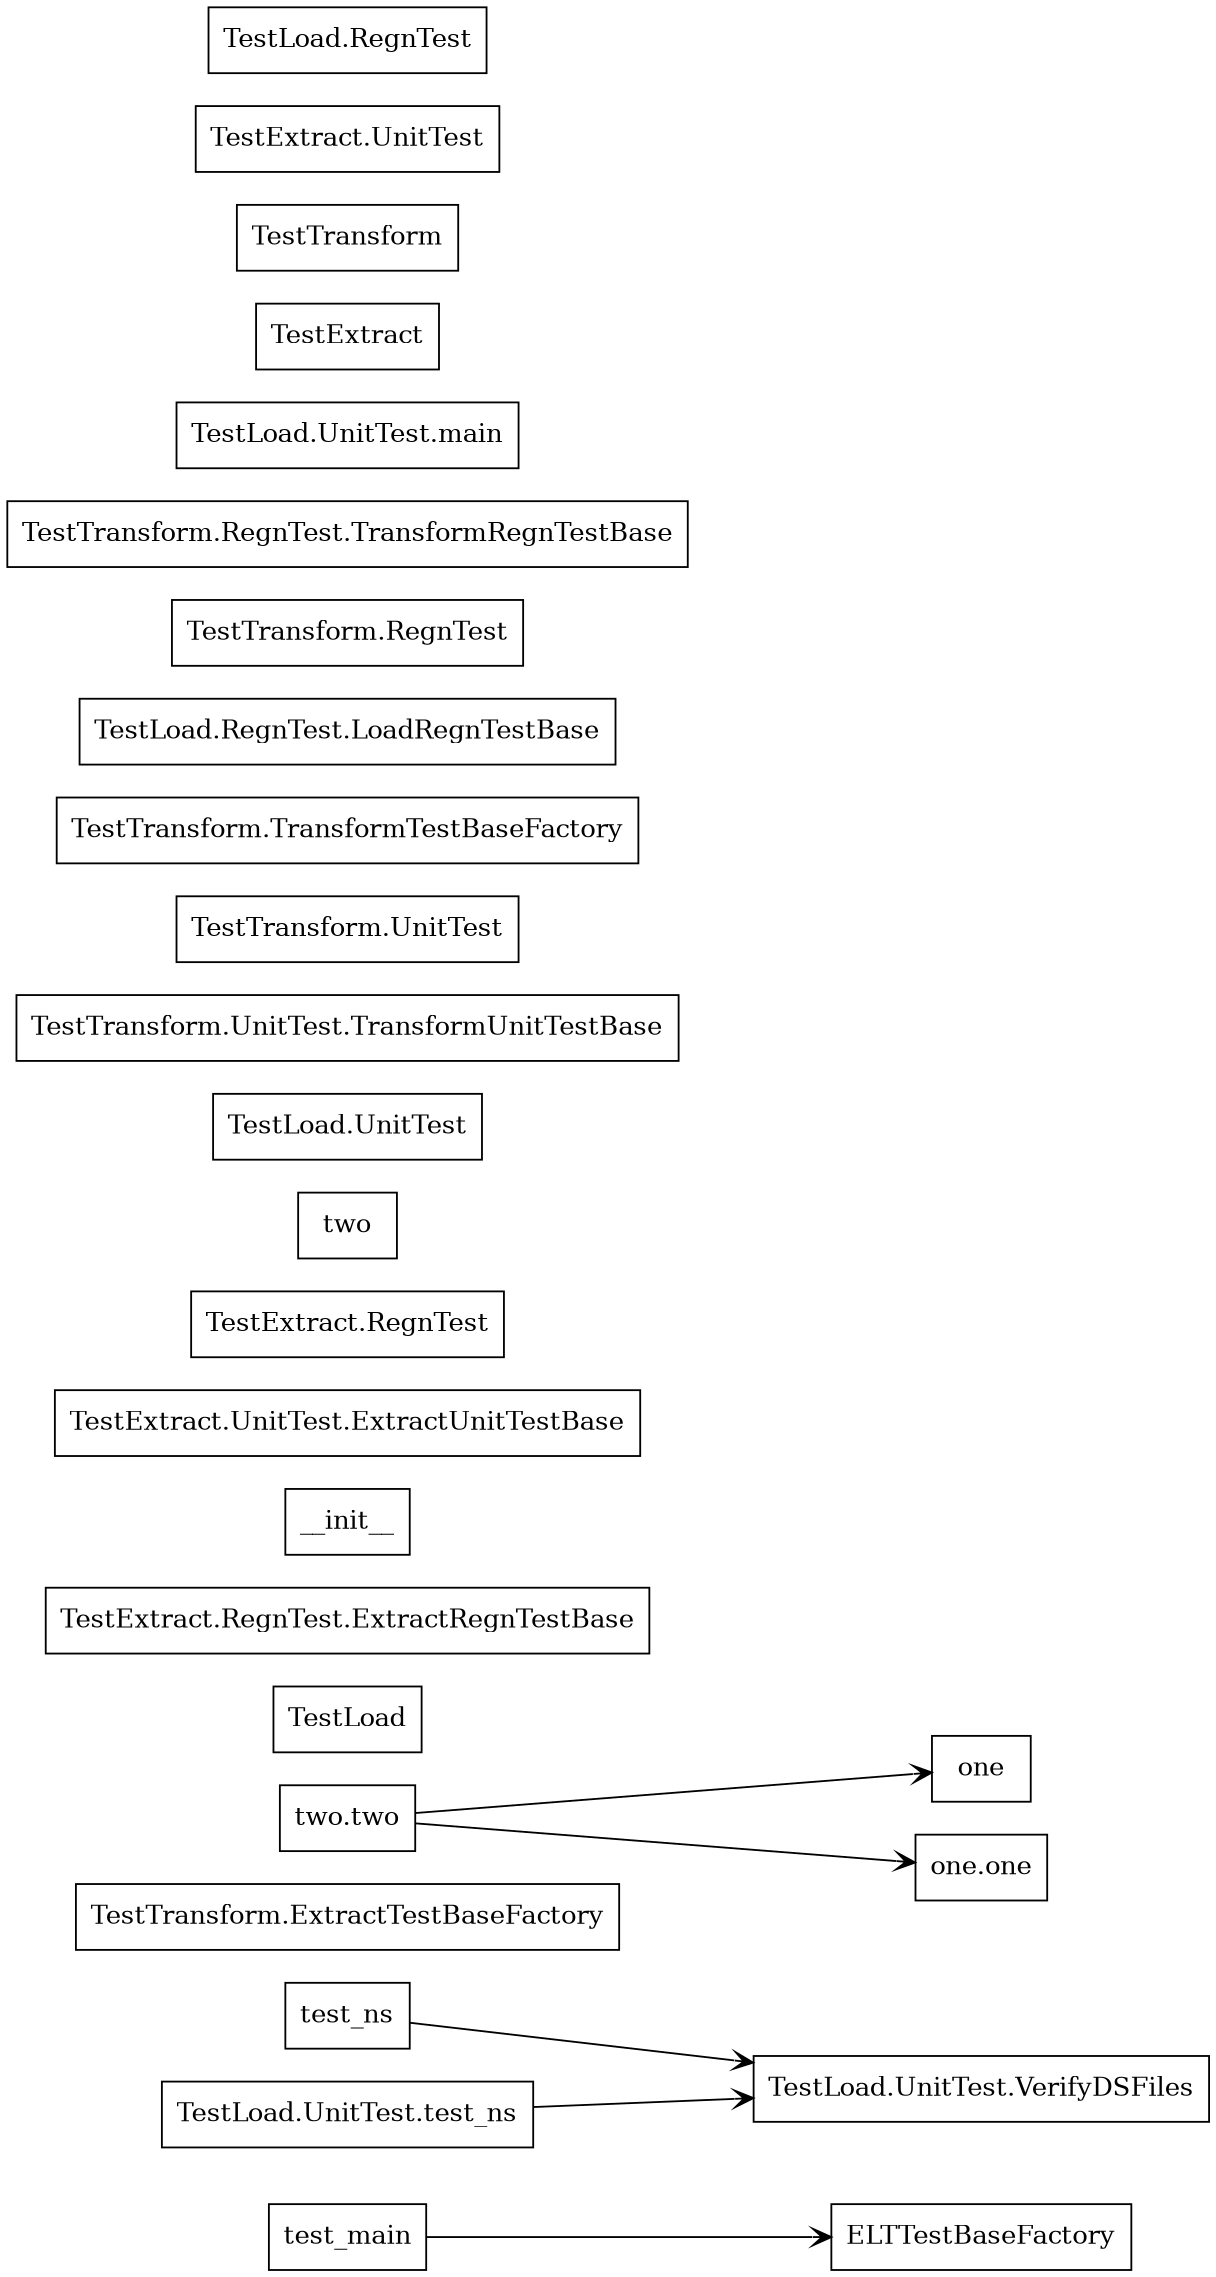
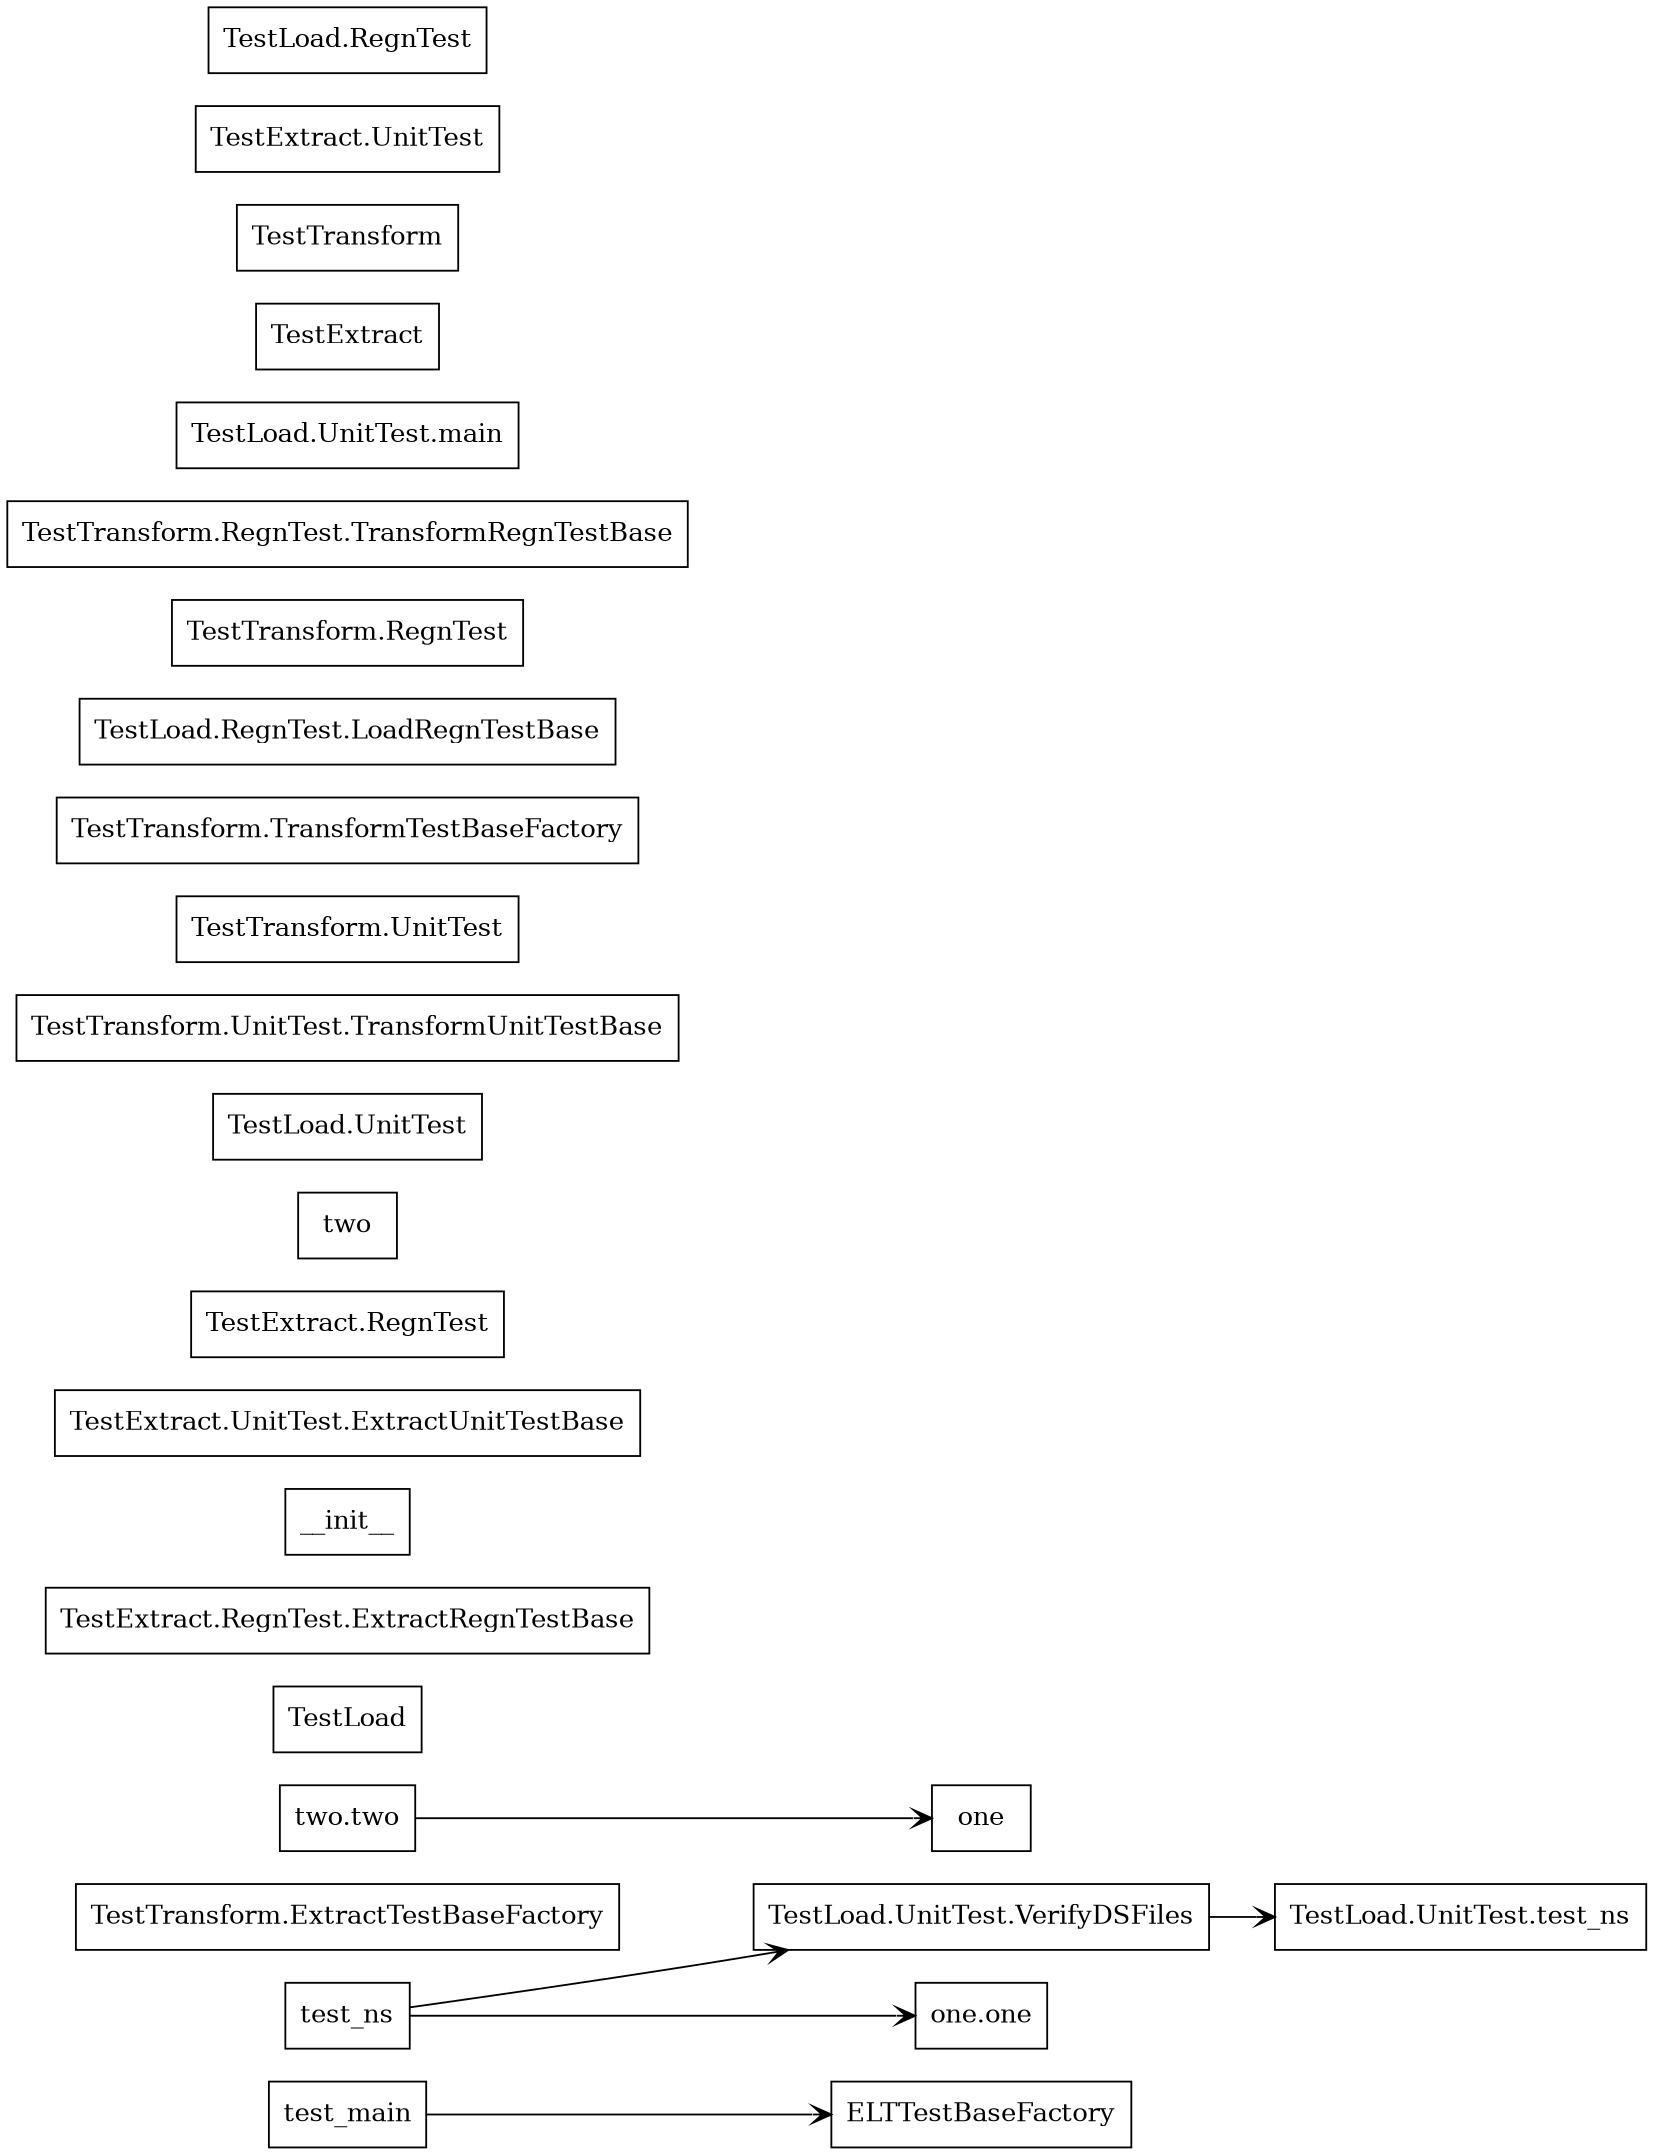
edge "two.two" -> "one.one": now "test_ns" -> "one.one"
edge "TestLoad.UnitTest.test_ns" -> "TestLoad.UnitTest.VerifyDSFiles": reversed
